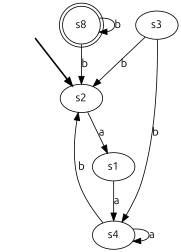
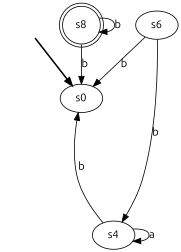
node "s3": label "s3" -> "s6"
node "s2": label "s2" -> "s0"
node "s1": removed
